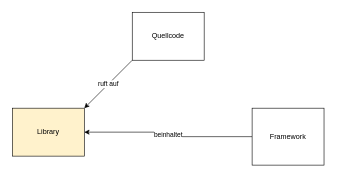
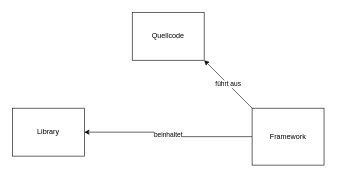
edge "Quellcode" -> "Library": removed, label "ruft auf"
edge "Framework" -> "Quellcode": added, label "führt aus"
node "Library": fillcolor #fff2cc -> #ffffff
